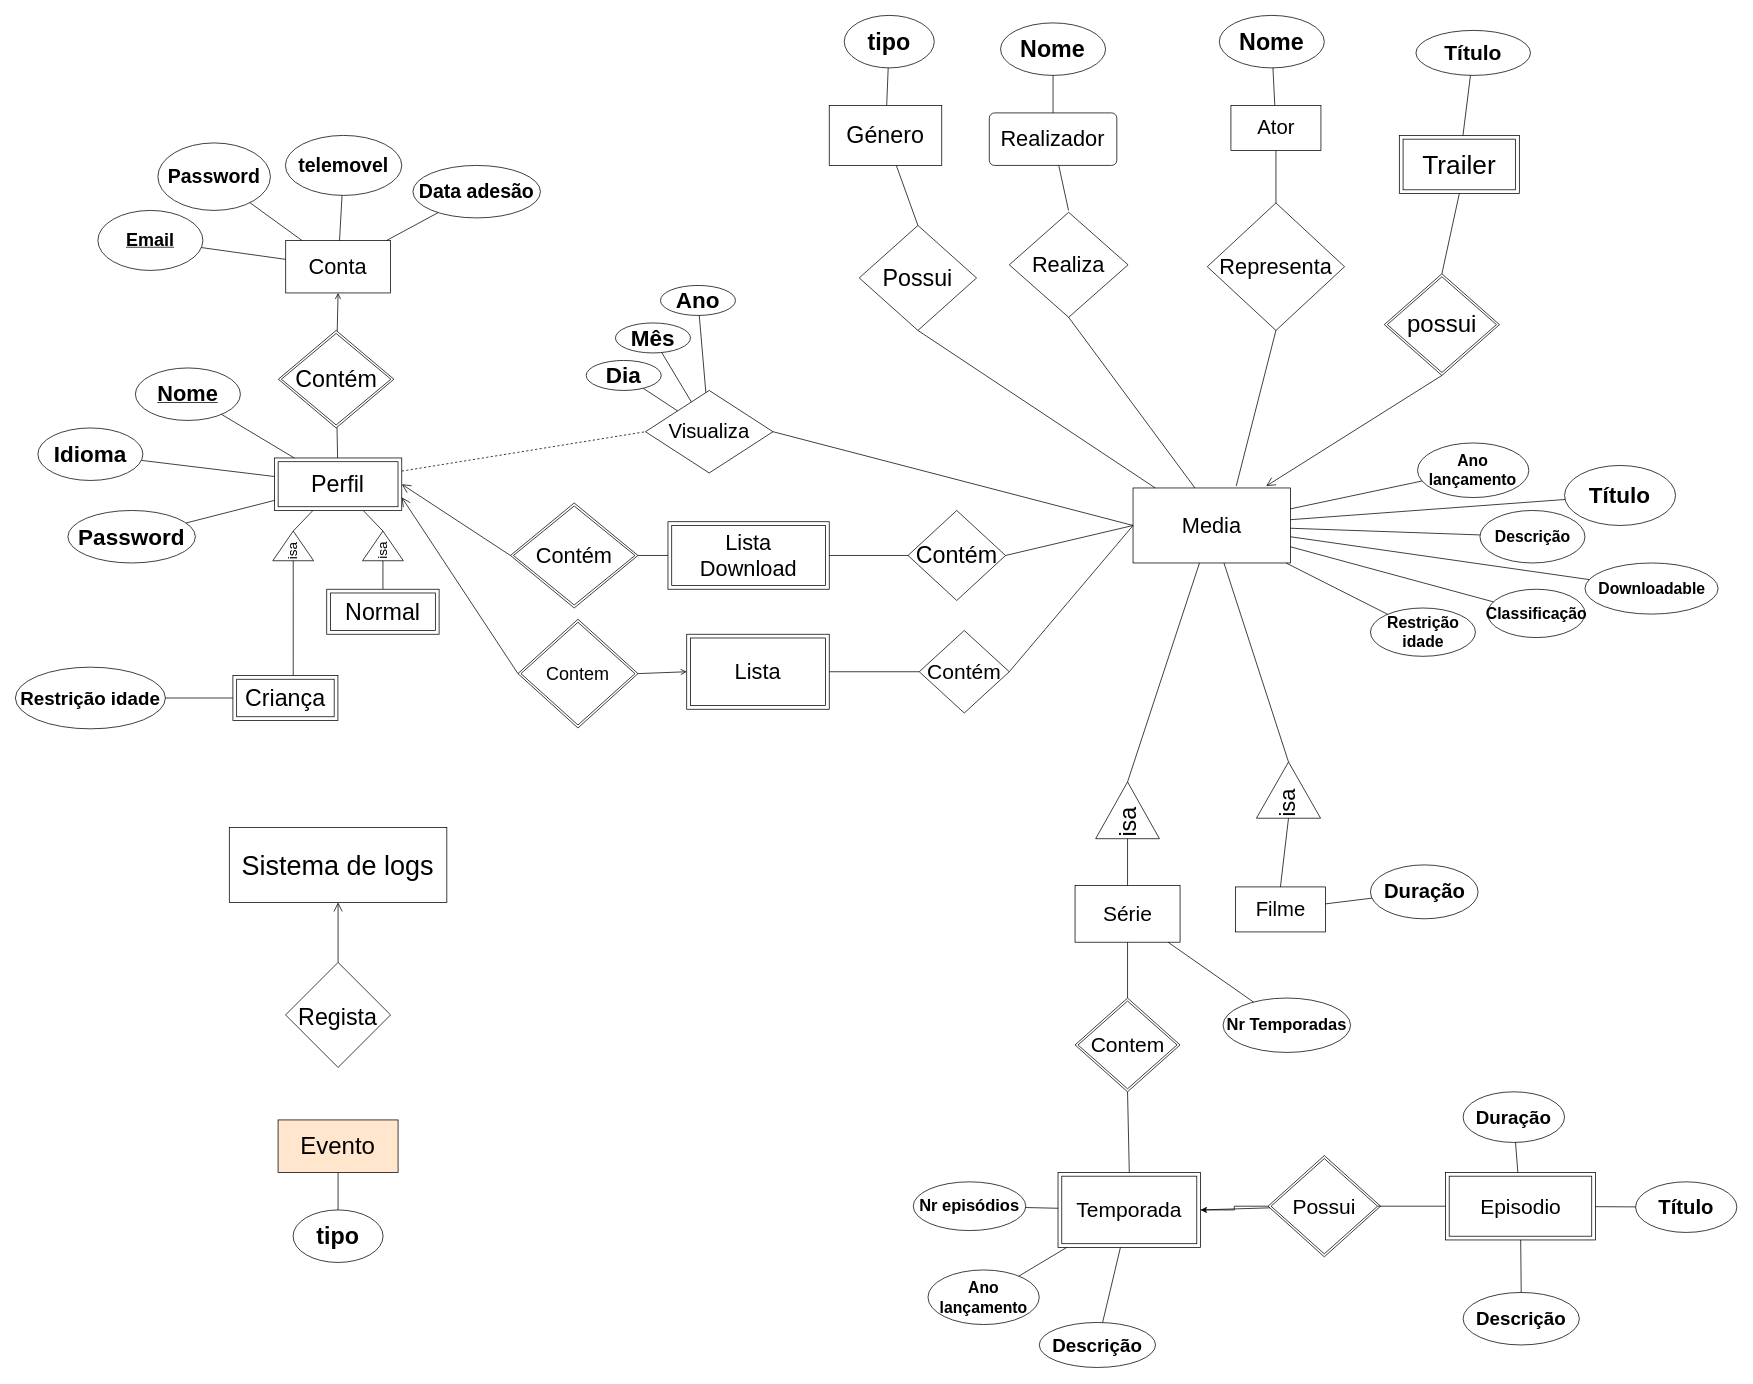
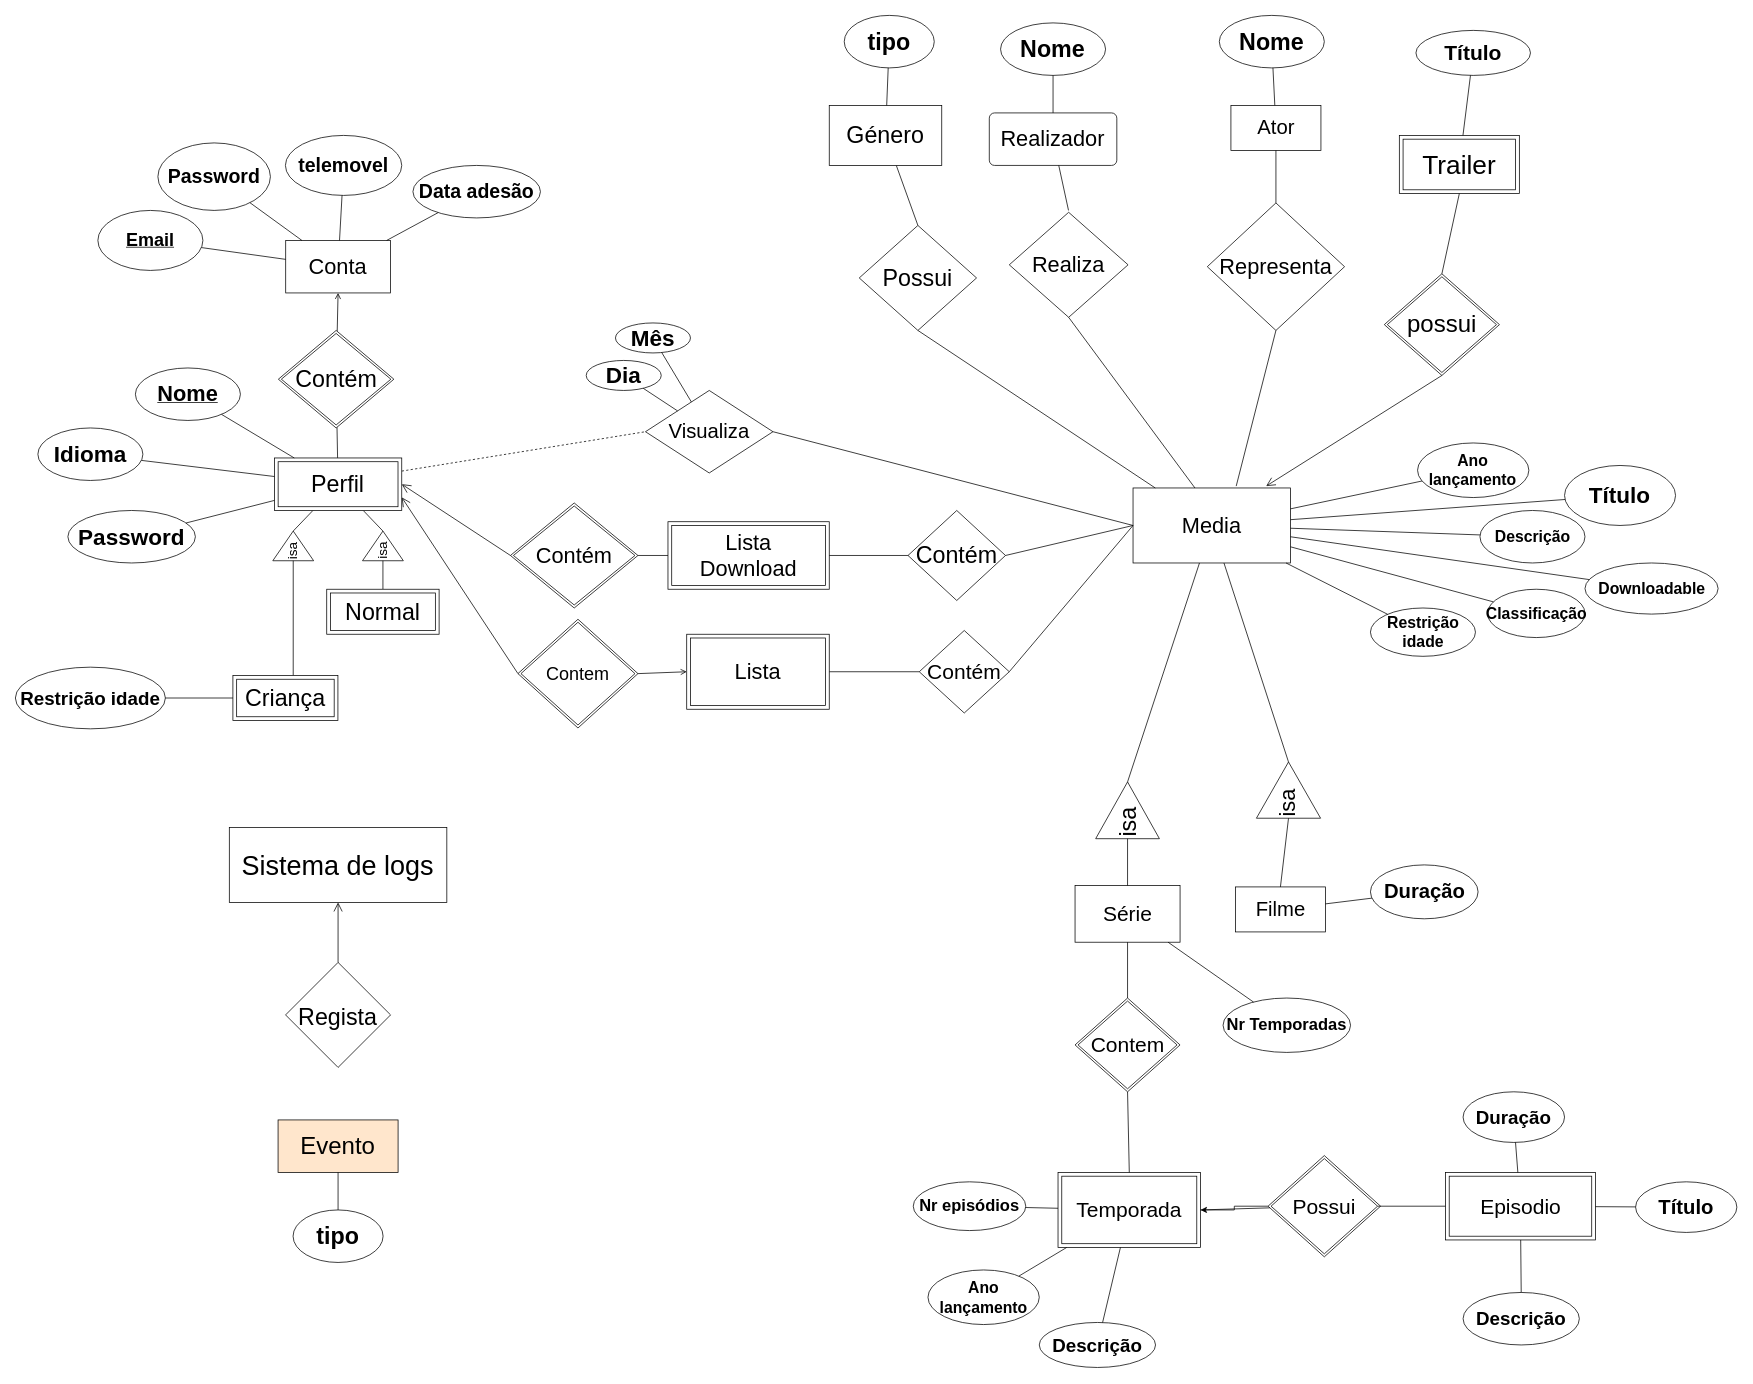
node "Ano": removed
edge "Ano" -- "Visualiza": removed
